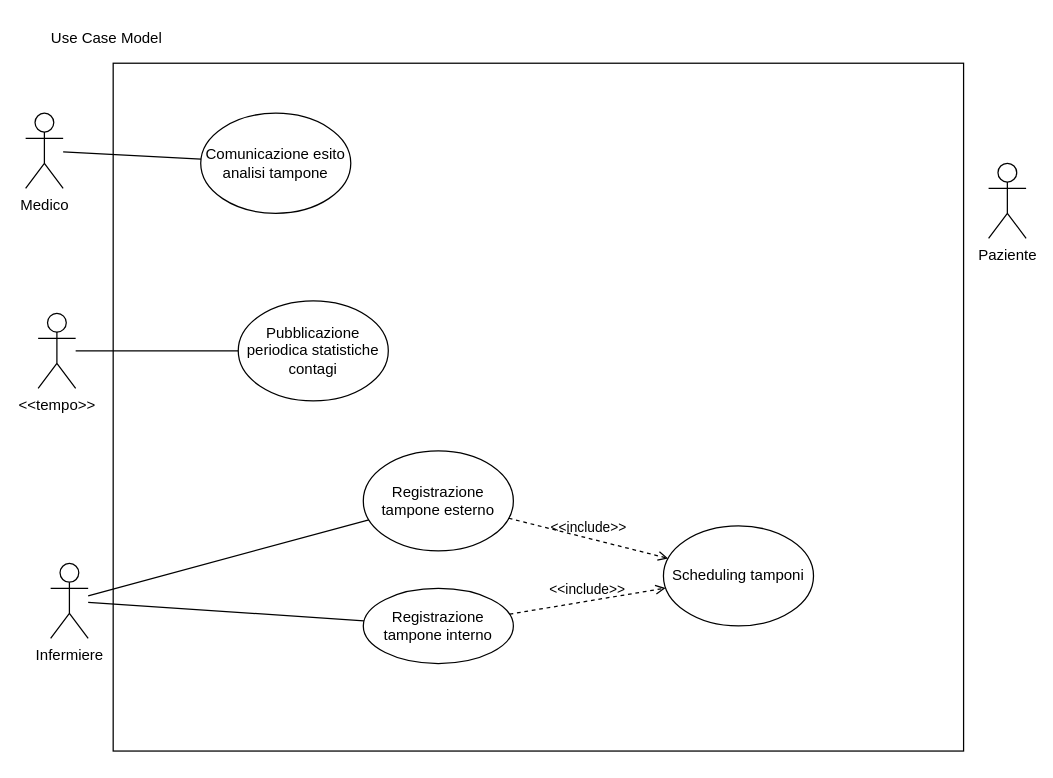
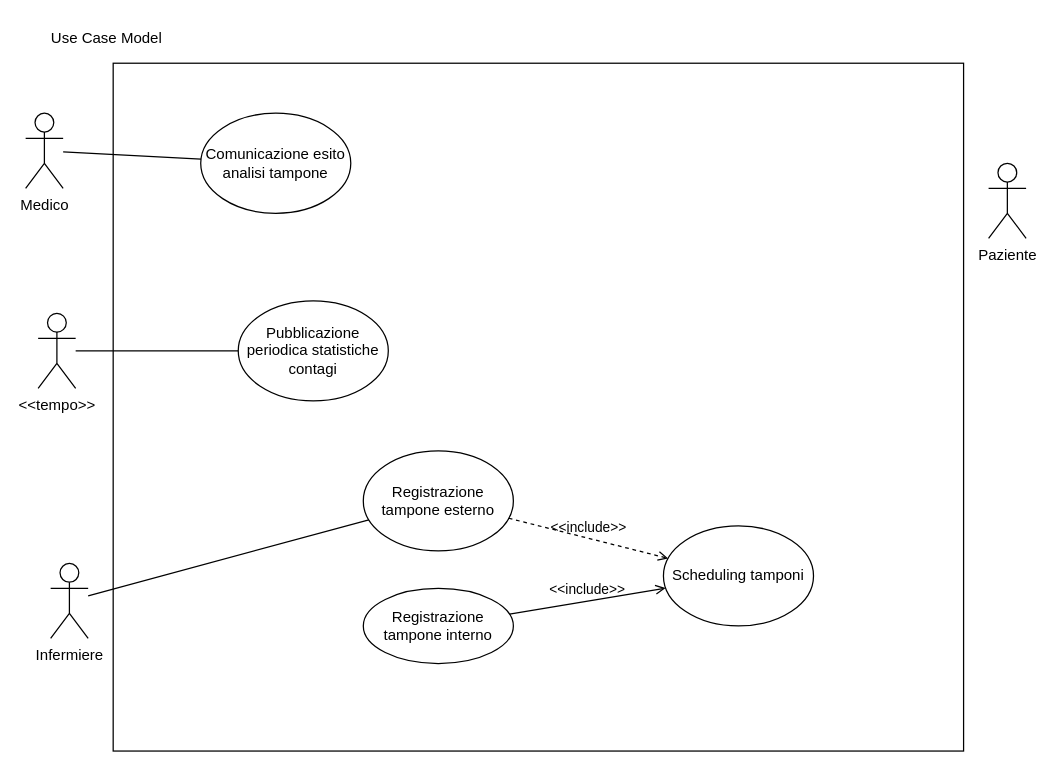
edge "Registrazione tampone interno" -> "Scheduling tamponi": style dashed -> solid
edge "Infermiere" -- "Registrazione tampone interno": removed
